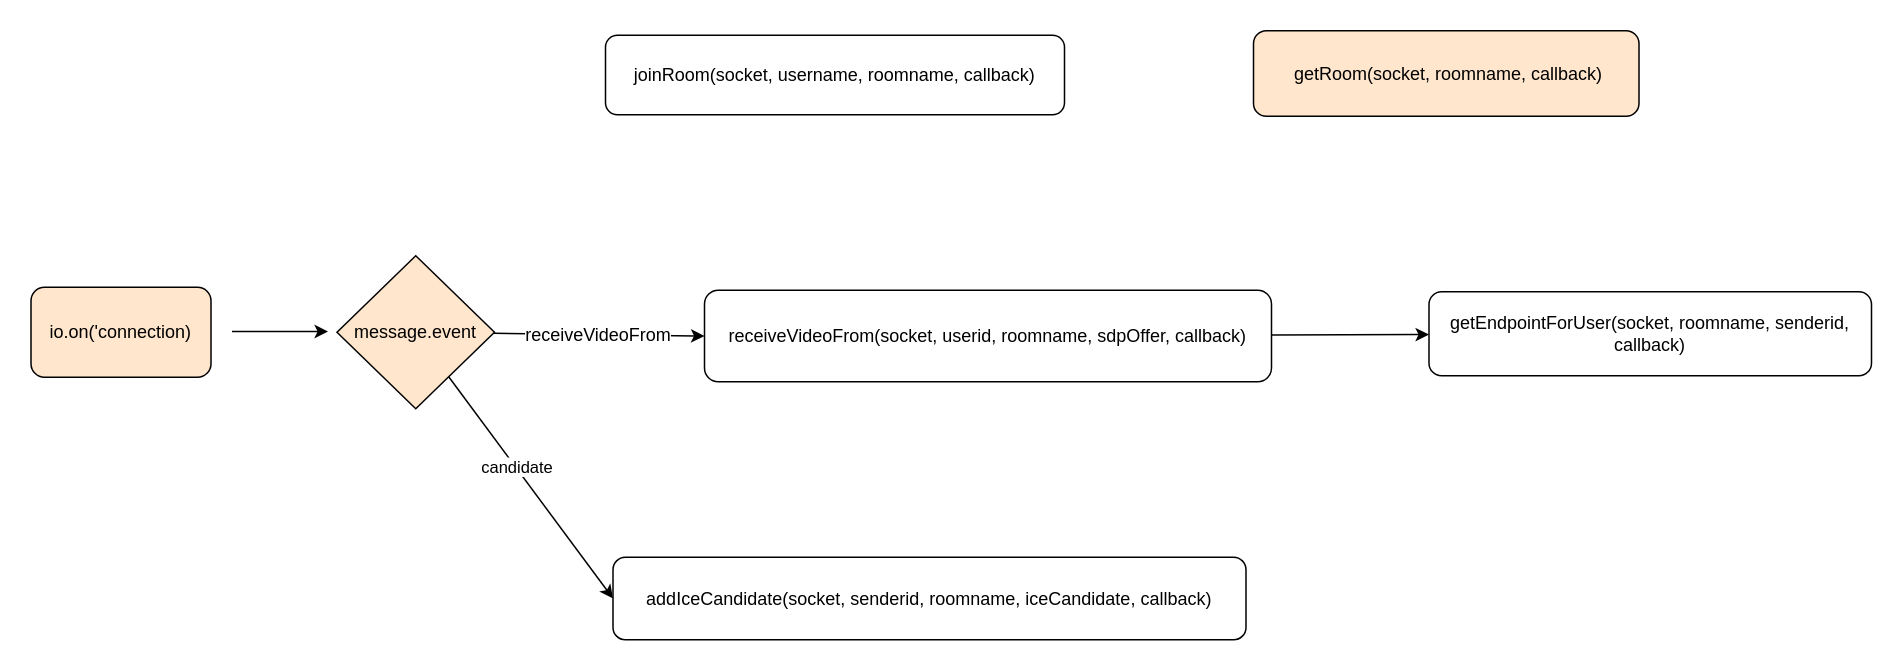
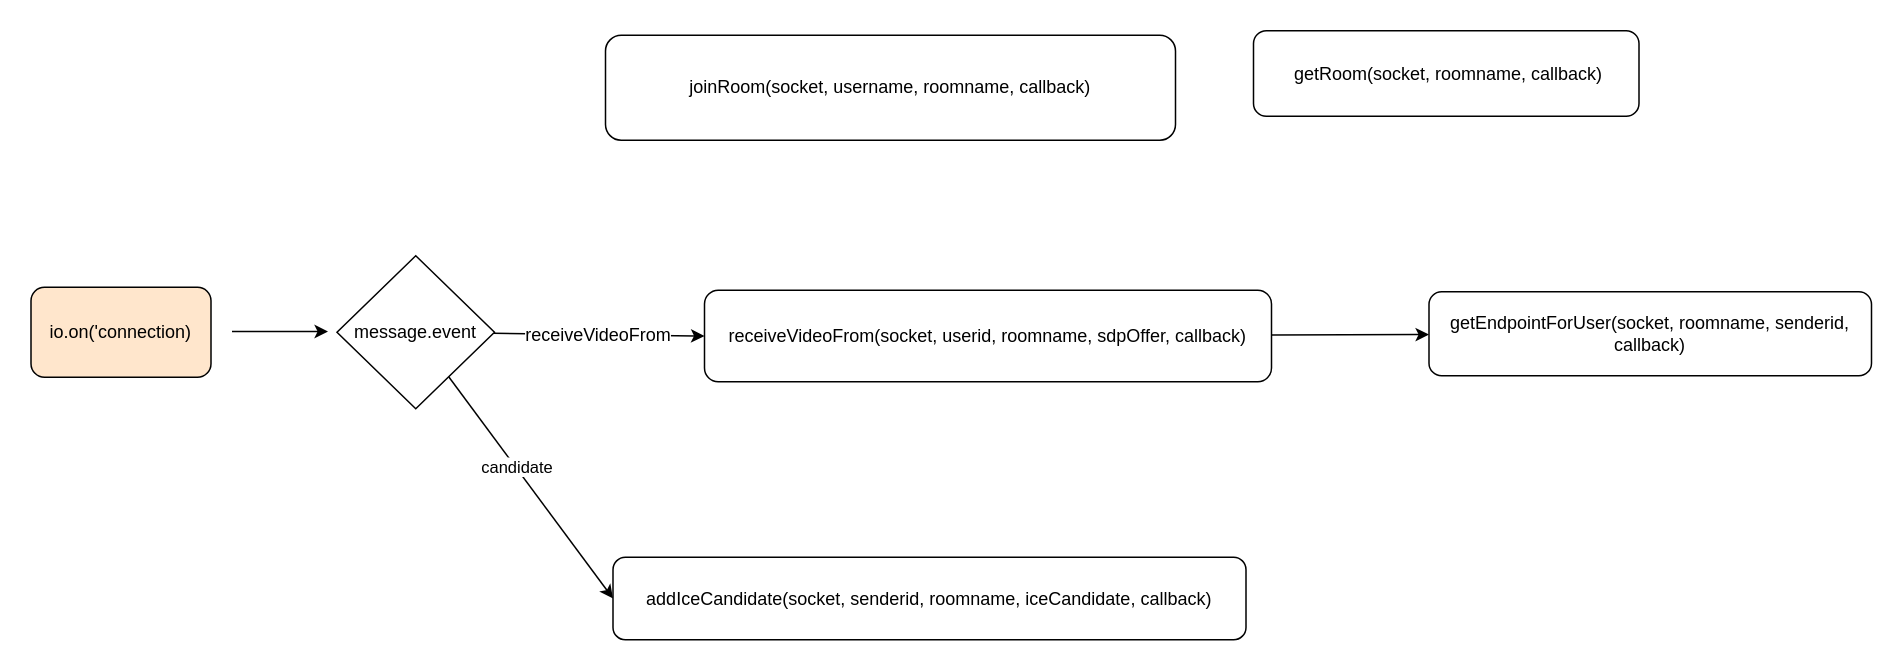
node "getRoom(socket, roomname, callback)": fillcolor #ffe6cc -> #ffffff
node "joinRoom(socket, username, roomname, callback)": size 459x80 -> 570x105
node "message.event": fillcolor #ffe6cc -> #ffffff
